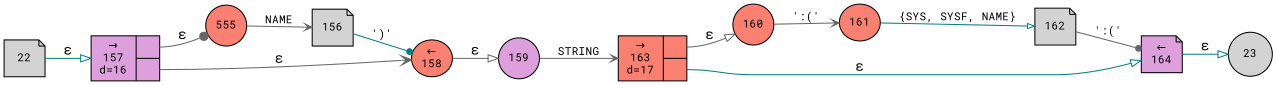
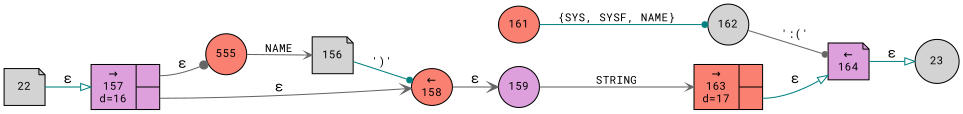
edge "161" -> "162": arrowhead onormal -> dot
node "160": removed
node "162": shape note -> circle
edge "← 158" -> "159": arrowhead onormal -> vee
